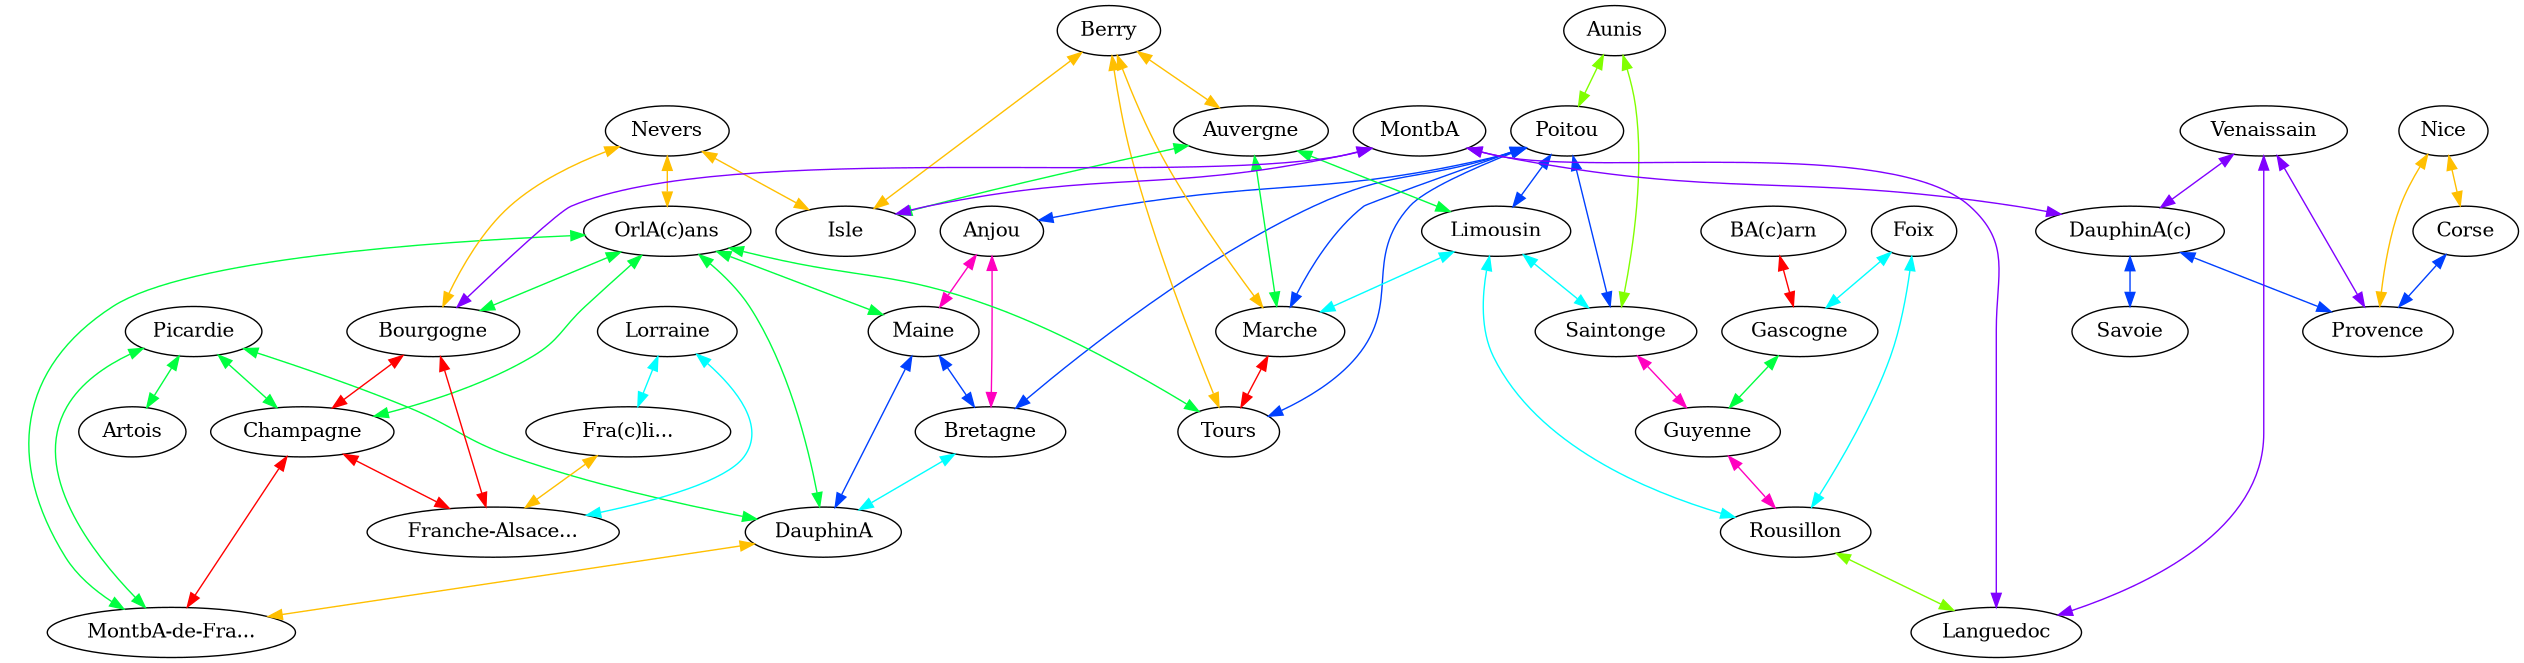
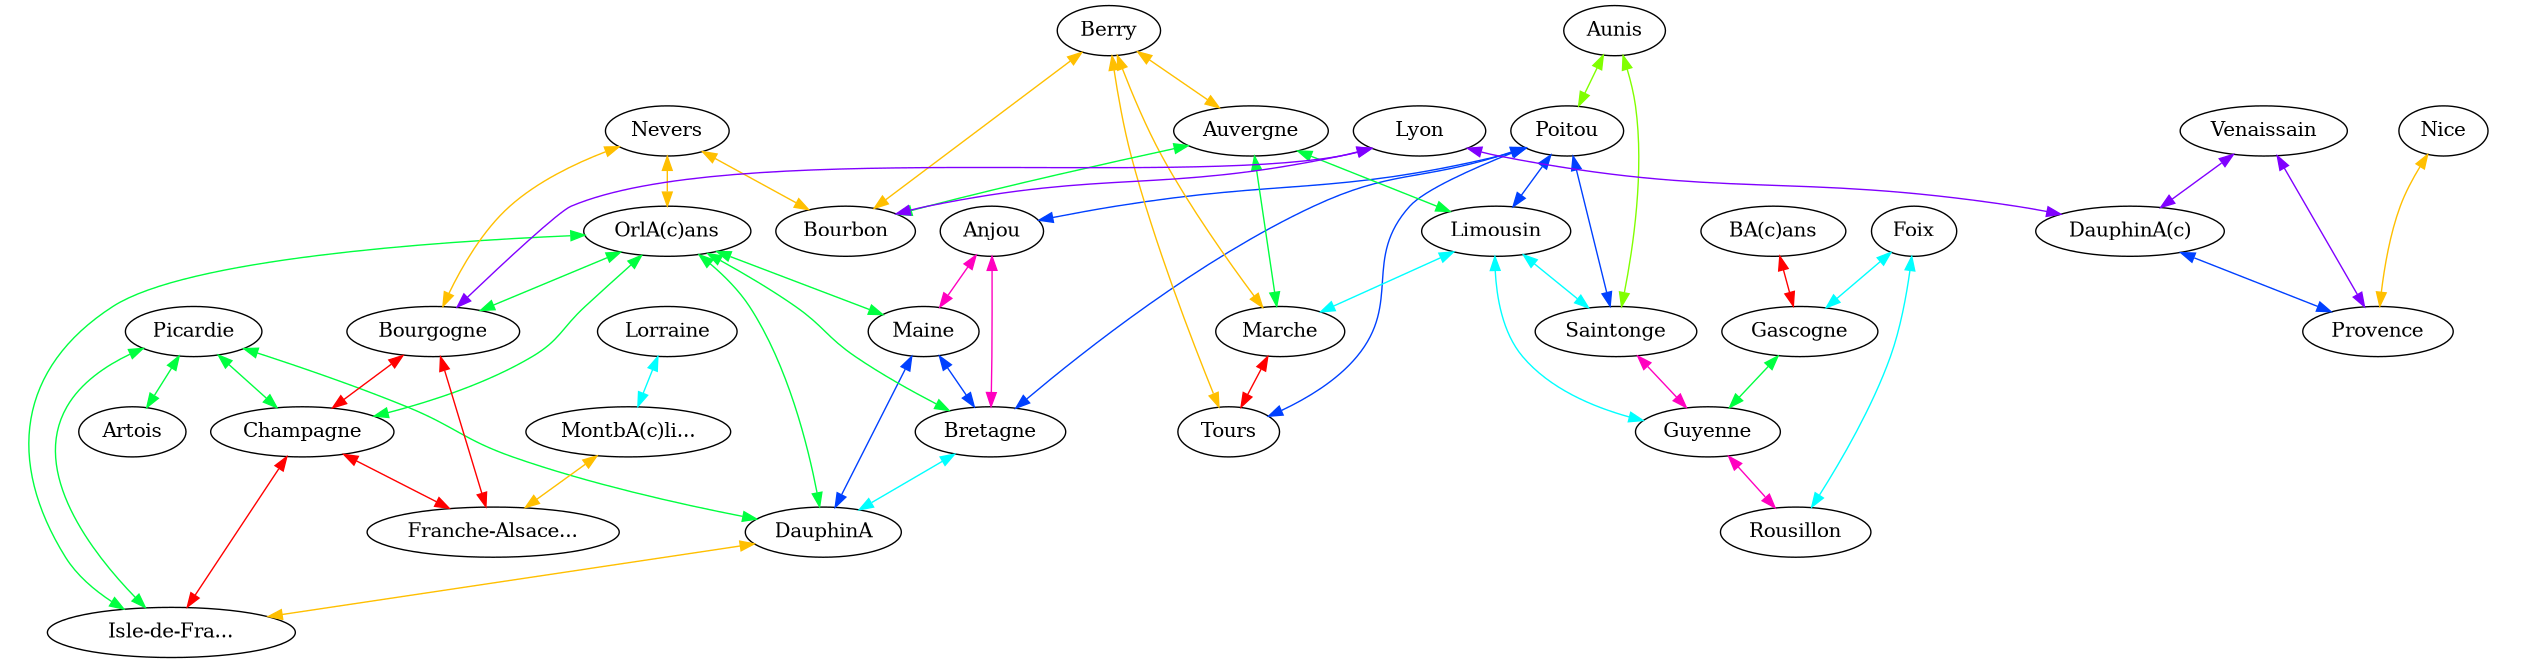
node "MontbA": label "MontbA" -> "Lyon"
edge "Poitou" -- "Marche": removed
node "Isle": label "Isle" -> "Bourbon"
node "BA(c)arn": label "BA(c)arn" -> "BA(c)ans"
node "Corse": removed
edge "OrlA(c)ans" -- "Tours": now "OrlA(c)ans" -- "Bretagne"
node "Savoie": removed
edge "Limousin" -- "Rousillon": now "Limousin" -- "Guyenne"
node "Fra(c)li...": label "Fra(c)li..." -> "MontbA(c)li..."
edge "Lorraine" -- "Franche-Alsace...": removed
node "MontbA-de-Fra...": label "MontbA-de-Fra..." -> "Isle-de-Fra..."
node "Languedoc": removed
